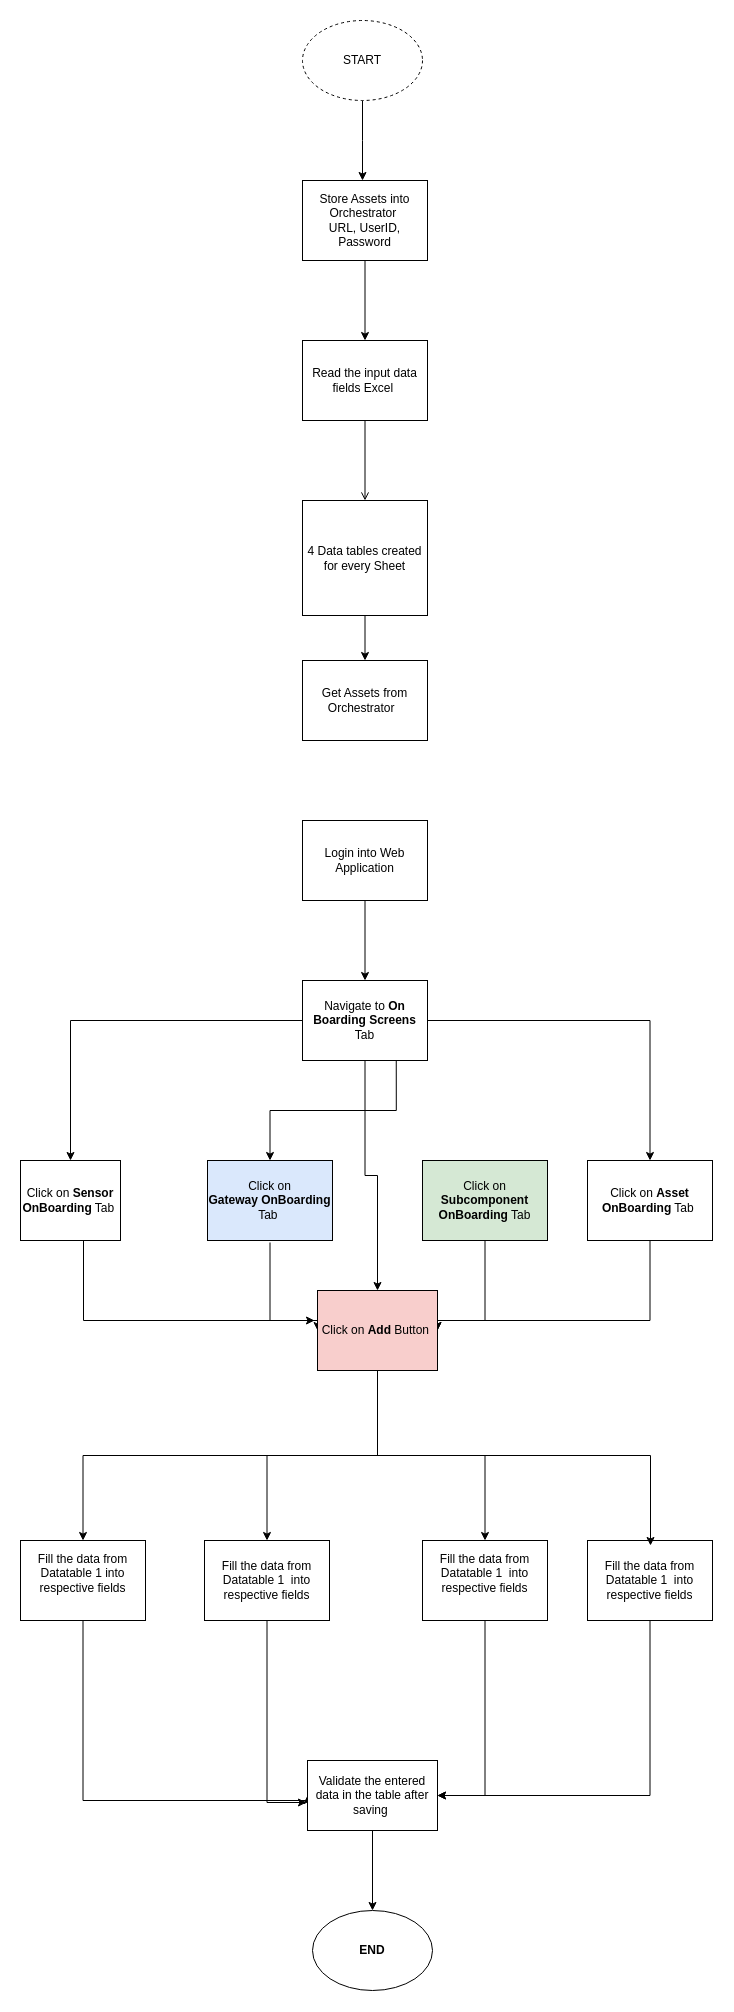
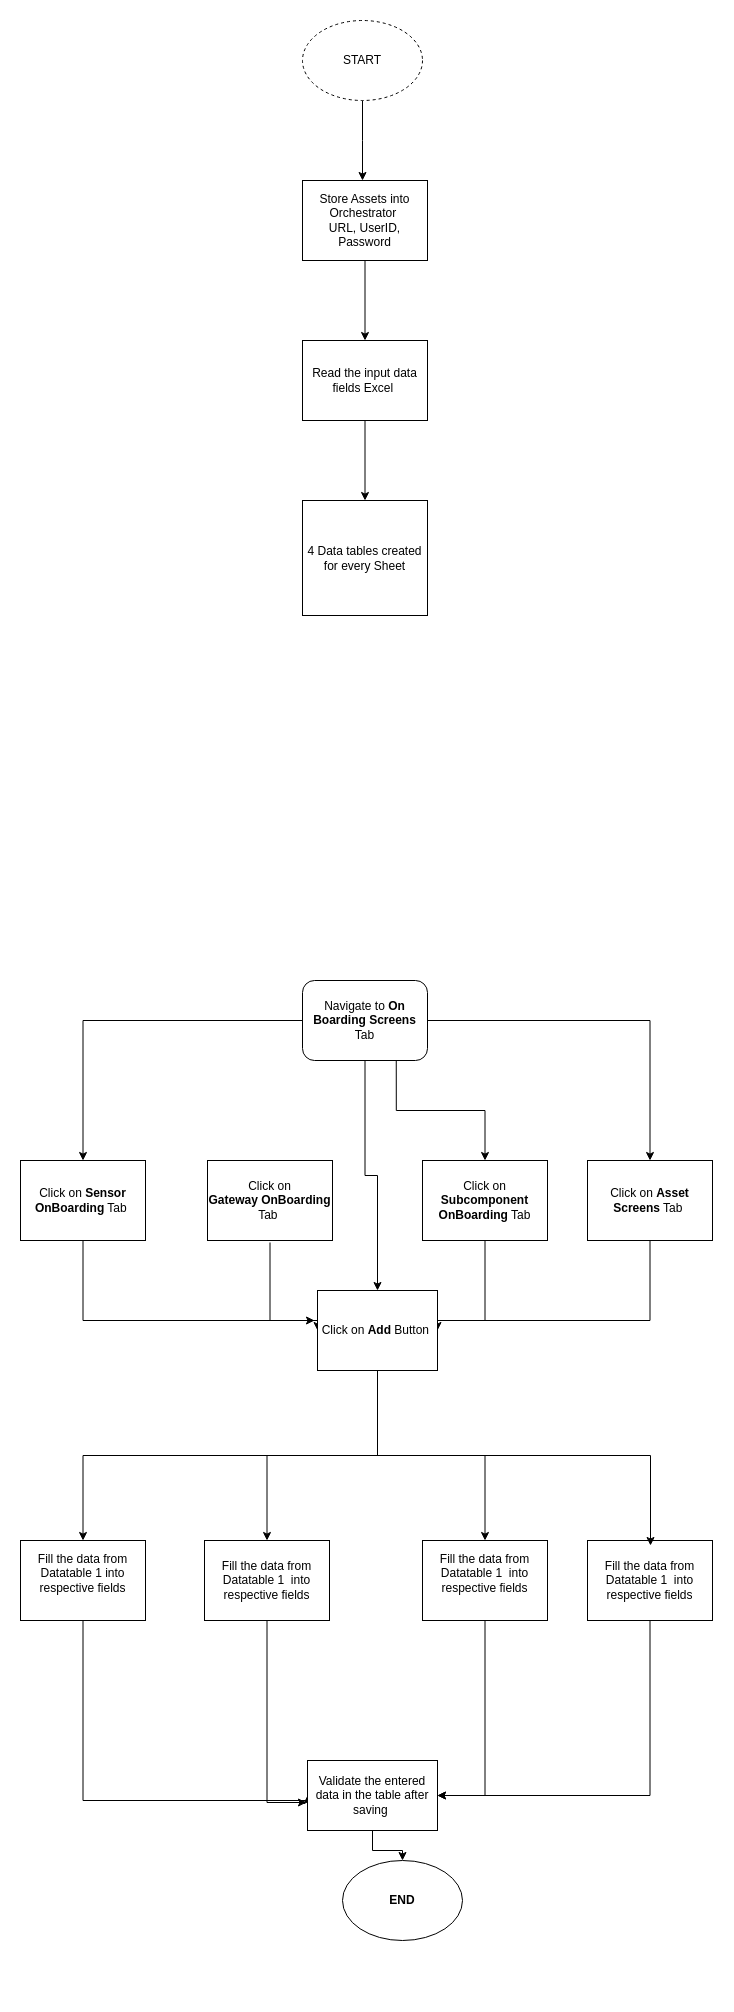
edge "Read the input data fields Excel" -> "4 Data tables created for every Sheet": arrowhead open -> classic
edge "4 Data tables created for every Sheet" -> "Get Assets from Orchestrator": removed
node "Get Assets from Orchestrator": removed
node "Login into Web Application": removed
edge "Login into Web Application" -> "Navigate to On Boarding Screens Tab": removed
node "Navigate to On Boarding Screens Tab": shape rectangle -> rounded rectangle
edge "Navigate to On Boarding Screens Tab" -> "Click on Gateway OnBoarding Tab": now "Navigate to On Boarding Screens Tab" -> "Click on Subcomponent OnBoarding Tab"
node "Click on Sensor OnBoarding Tab": size 100x80 -> 125x80
node "Click on Gateway OnBoarding Tab": fillcolor #dae8fc -> #ffffff
node "Click on Subcomponent OnBoarding Tab": fillcolor #d5e8d4 -> #ffffff
node "Click on Asset OnBoarding Tab": label "Click on Asset OnBoarding Tab" -> "Click on Asset Screens Tab"
edge "Click on Subcomponent OnBoarding Tab" -> "Click on Add Button": arrowhead classic -> none
node "Click on Add Button": fillcolor #f8cecc -> #ffffff
node "END": moved (373, 1951) -> (403, 1901)
